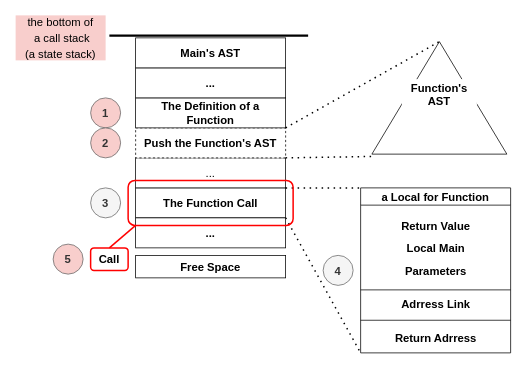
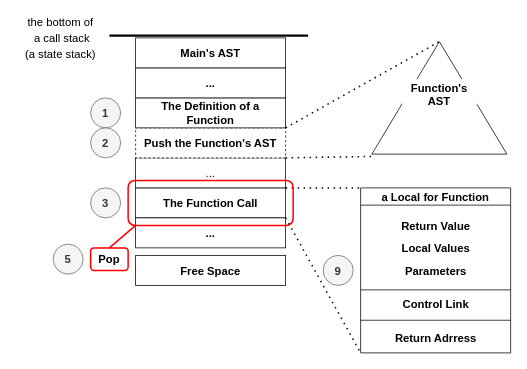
node "the bottom of a call stack (a state stack)": fillcolor #f8cecc -> #ffffff
node "1": fillcolor #f8cecc -> #f5f5f5
node "2": fillcolor #f8cecc -> #f5f5f5
node "Local Main": label "Local Main" -> "Local Values"
node "5": fillcolor #f8cecc -> #f5f5f5
node "Call": label "Call" -> "Pop"
node "Free Space": size 150x23 -> 150x30
node "4": label "4" -> "9"
node "Adrress Link": label "Adrress Link" -> "Control Link"
